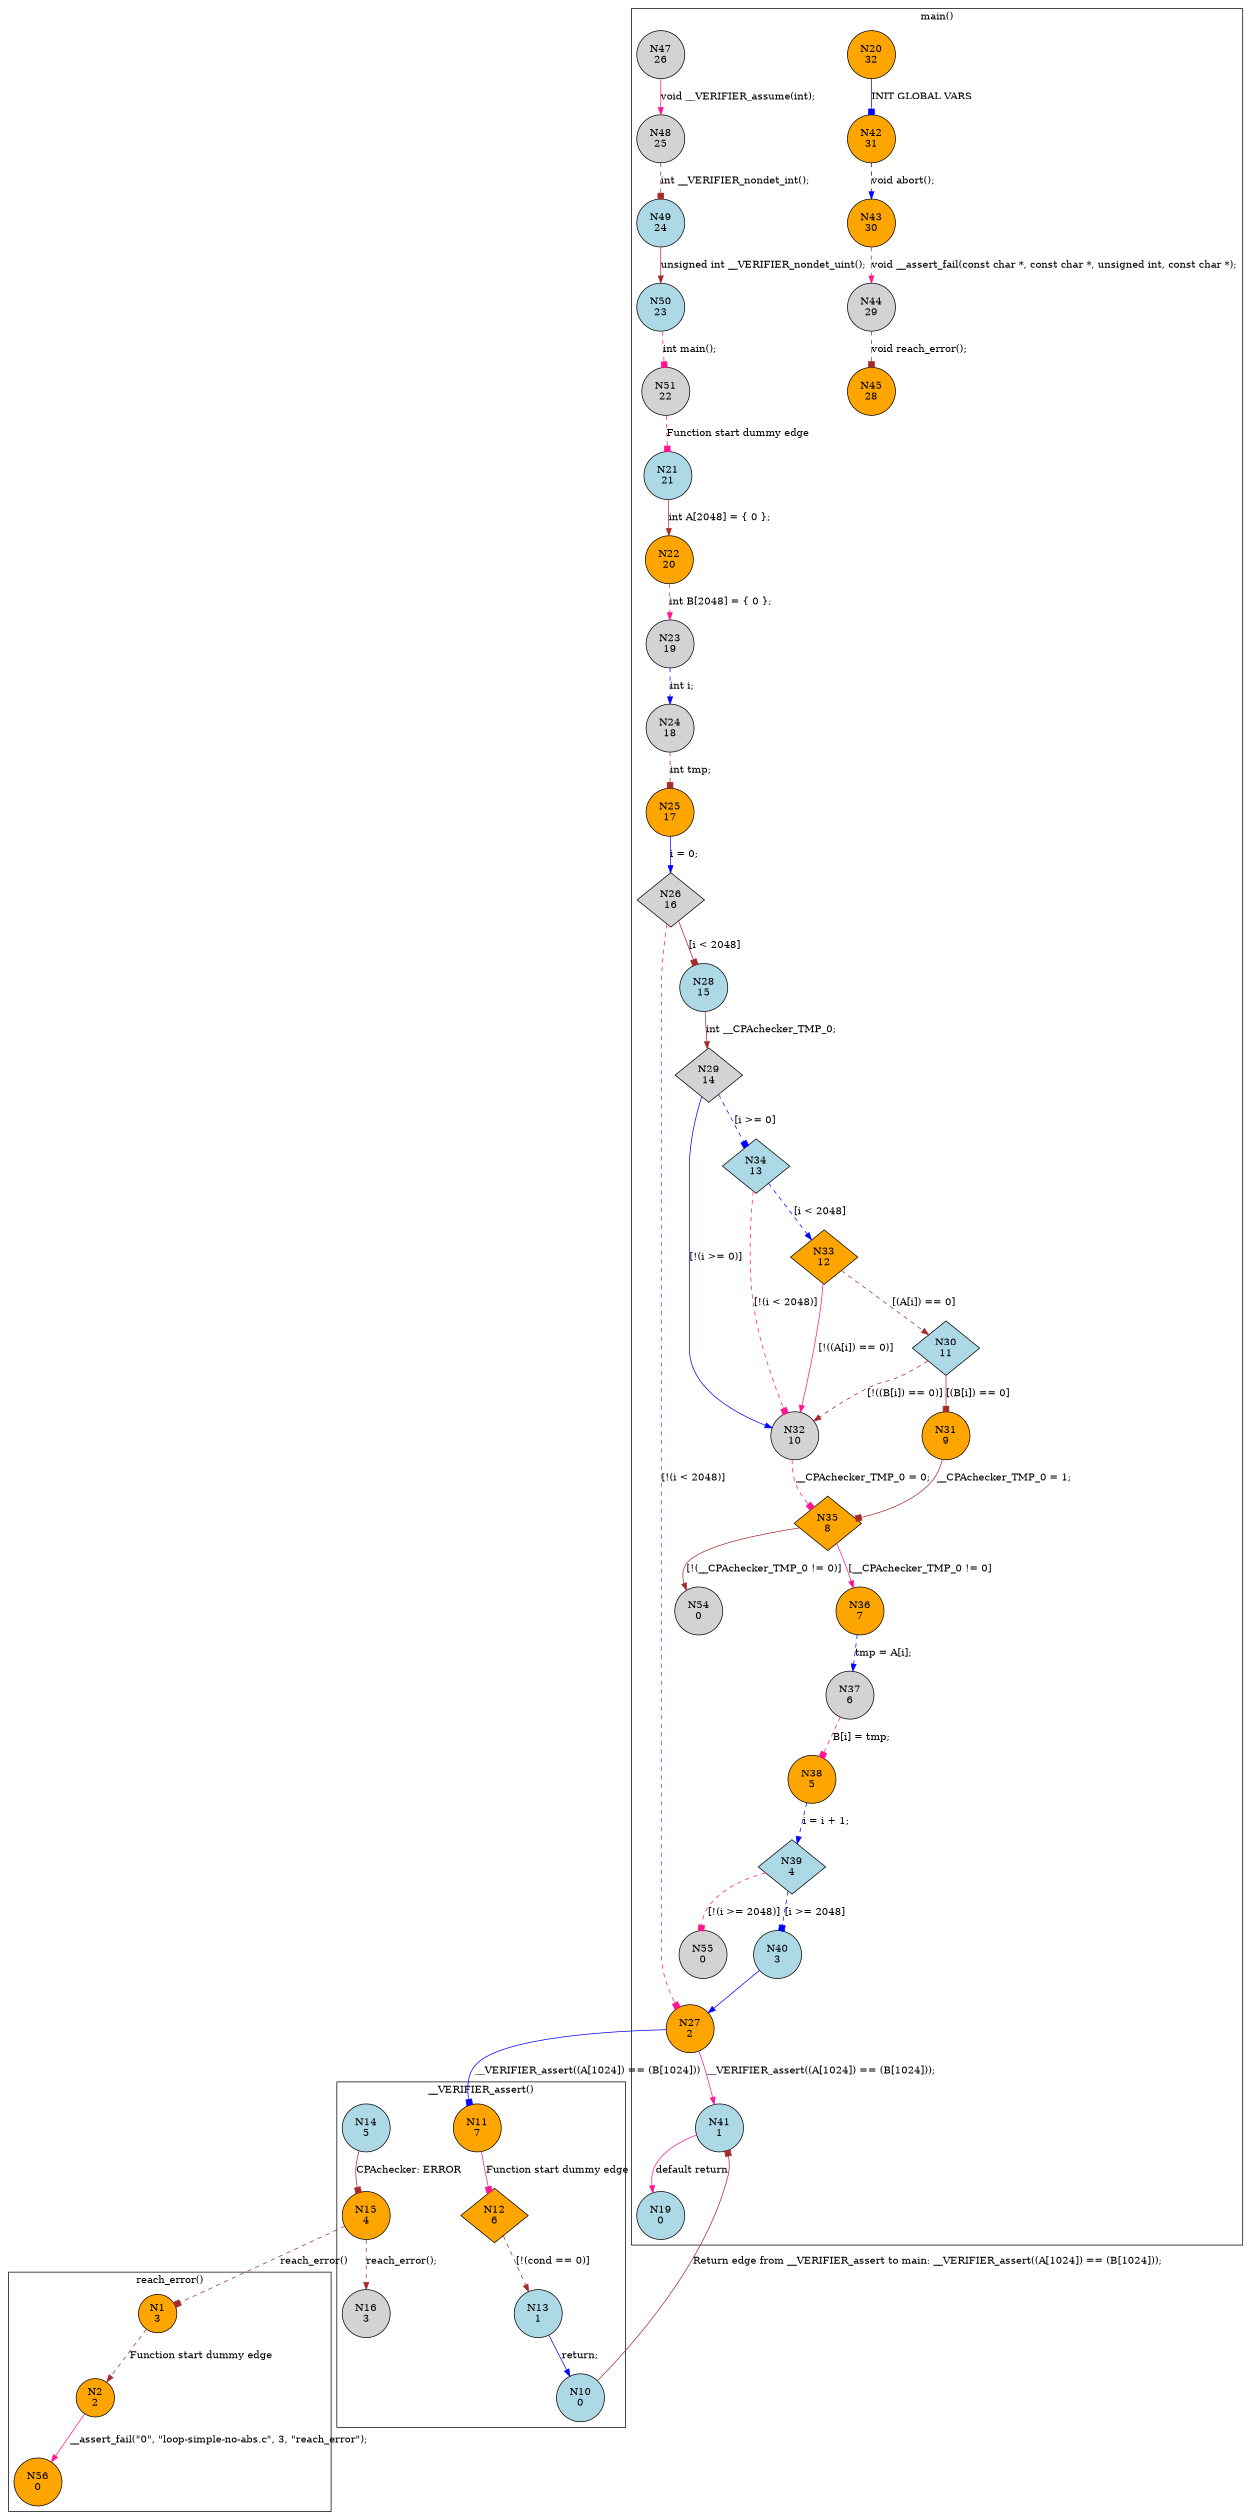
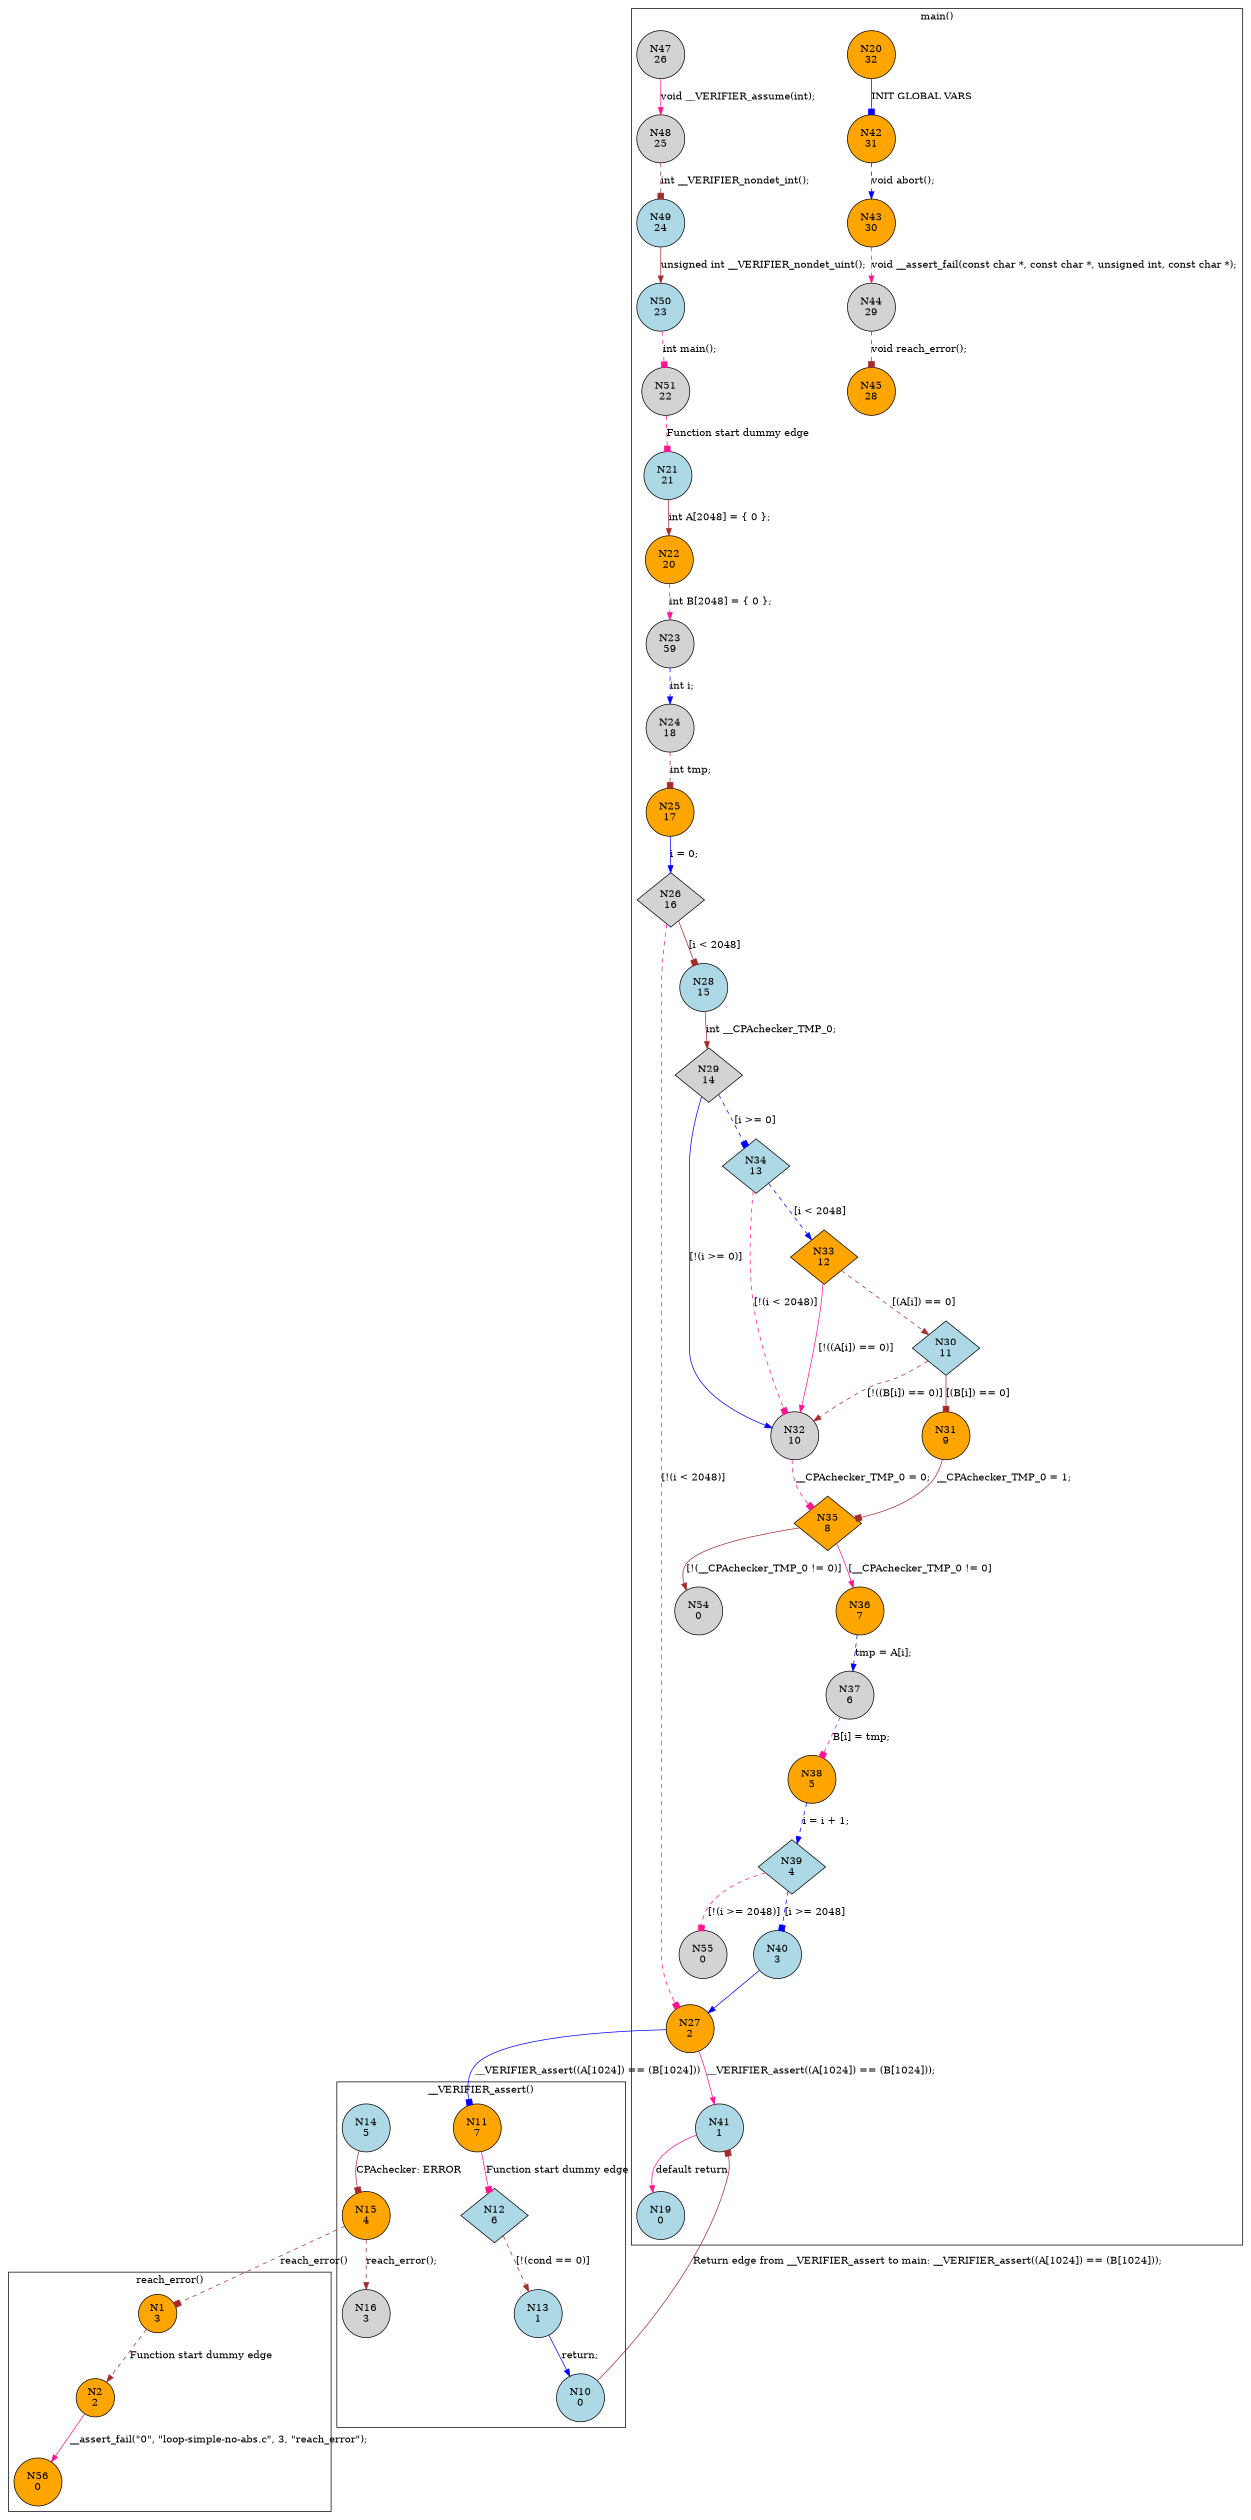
node "N23 19": label "N23 19" -> "N23 59"
node "N12 6": fillcolor orange -> lightblue
